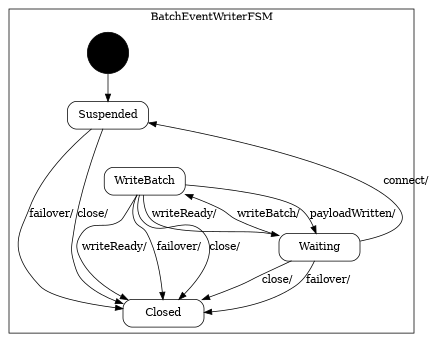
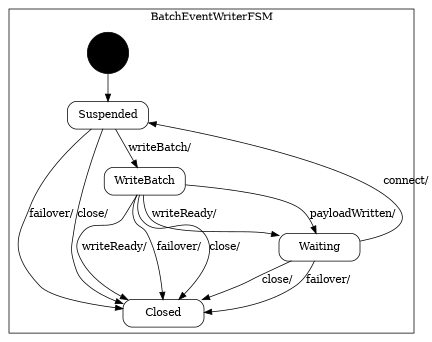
edge "Waiting" -> "WriteBatch": now "Suspended" -> "WriteBatch"
